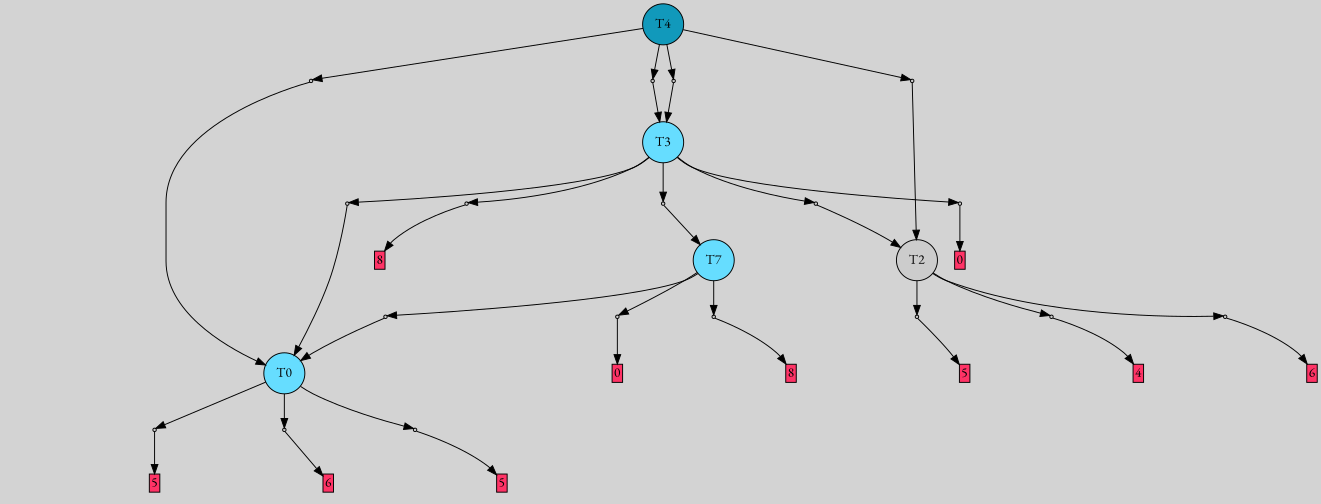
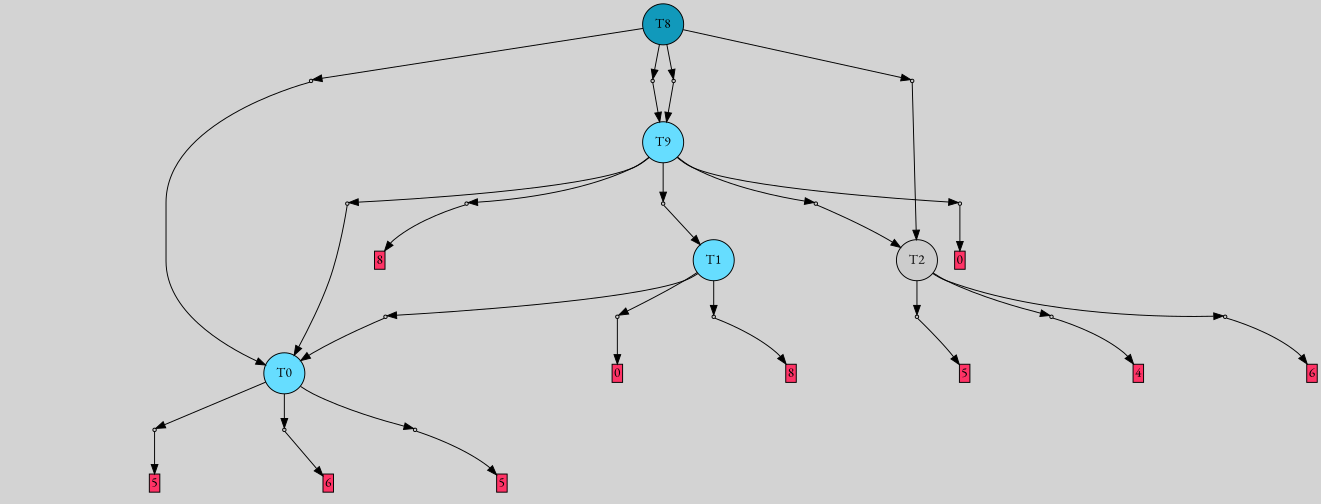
node "T4": label "T4" -> "T8"
node "T3": label "T3" -> "T9"
node "T7": label "T7" -> "T1"
